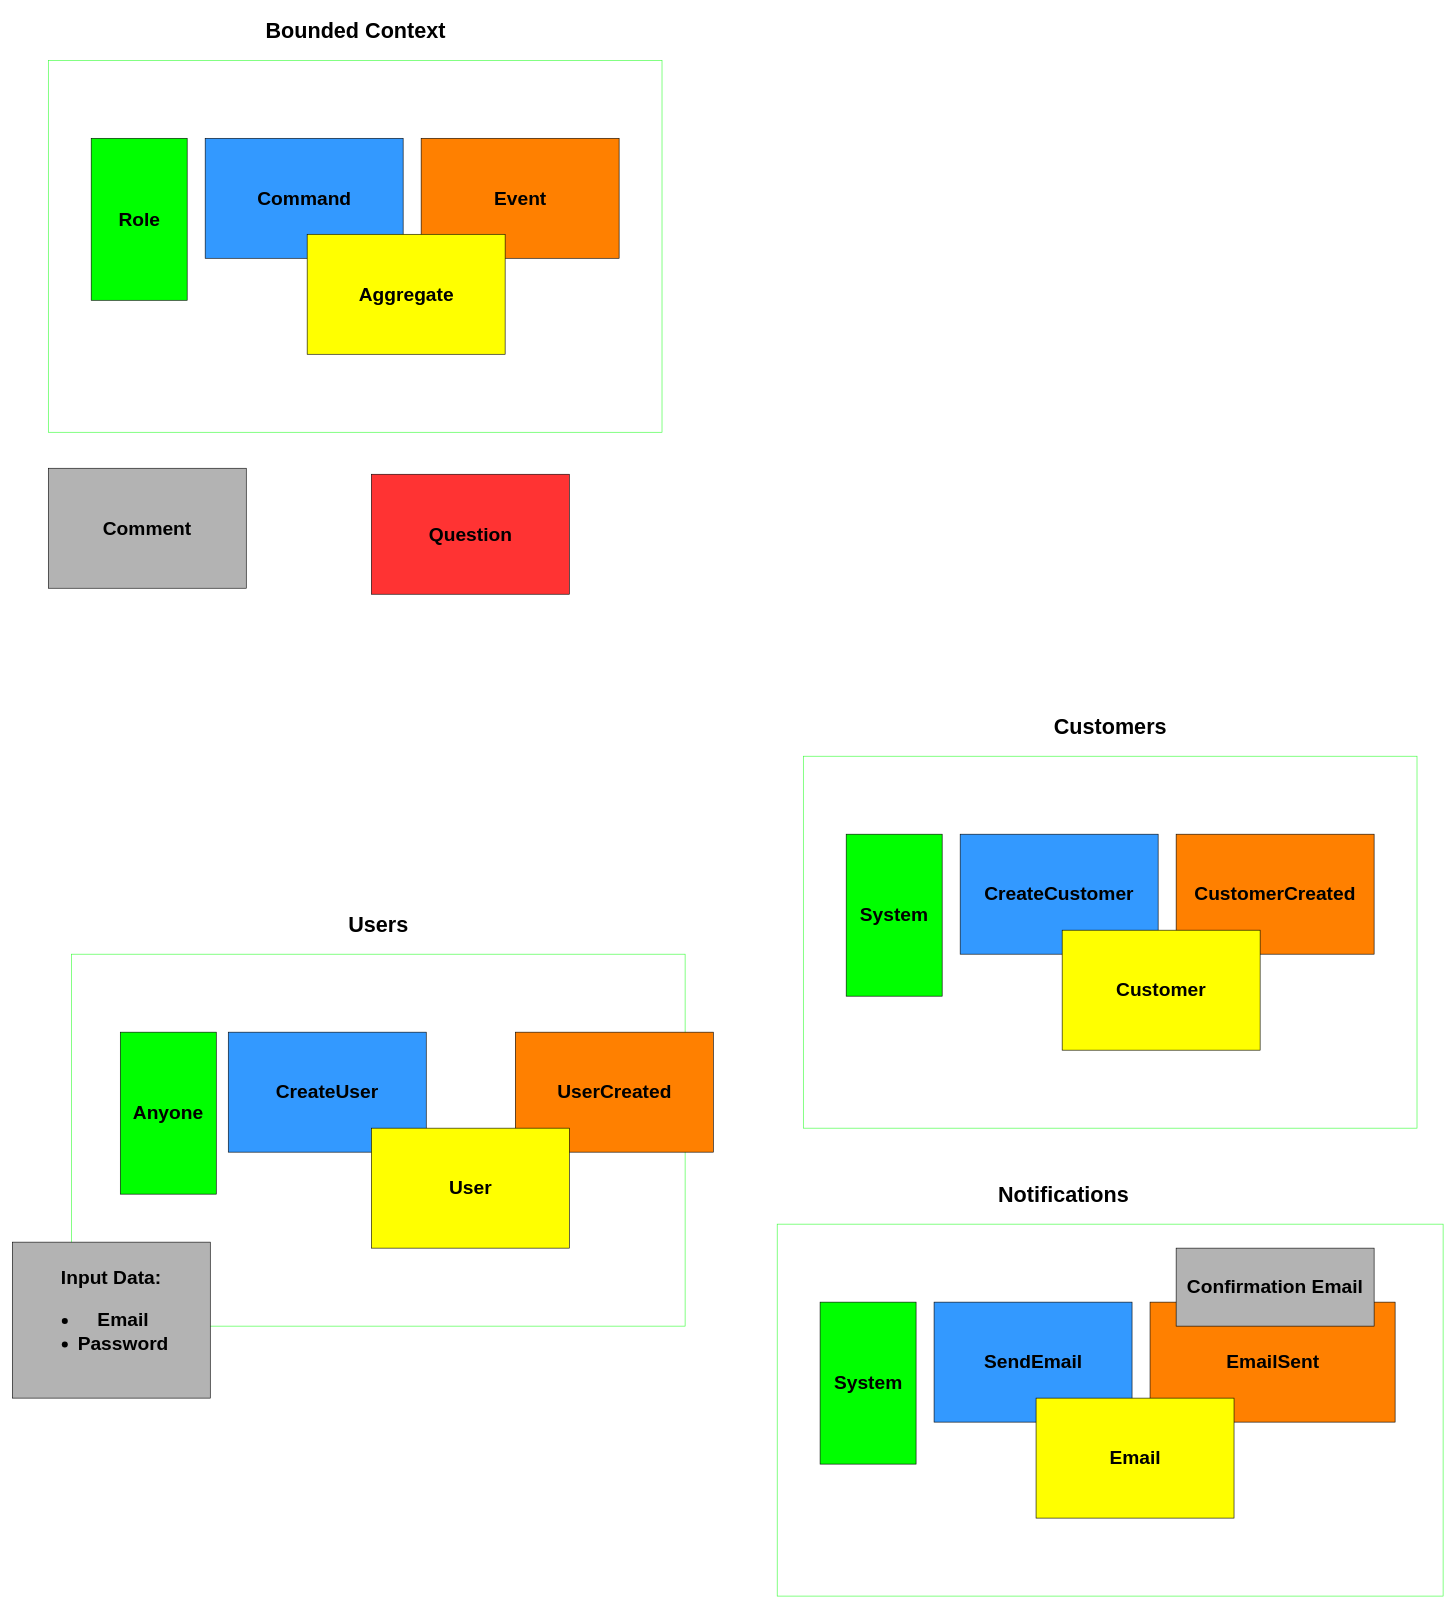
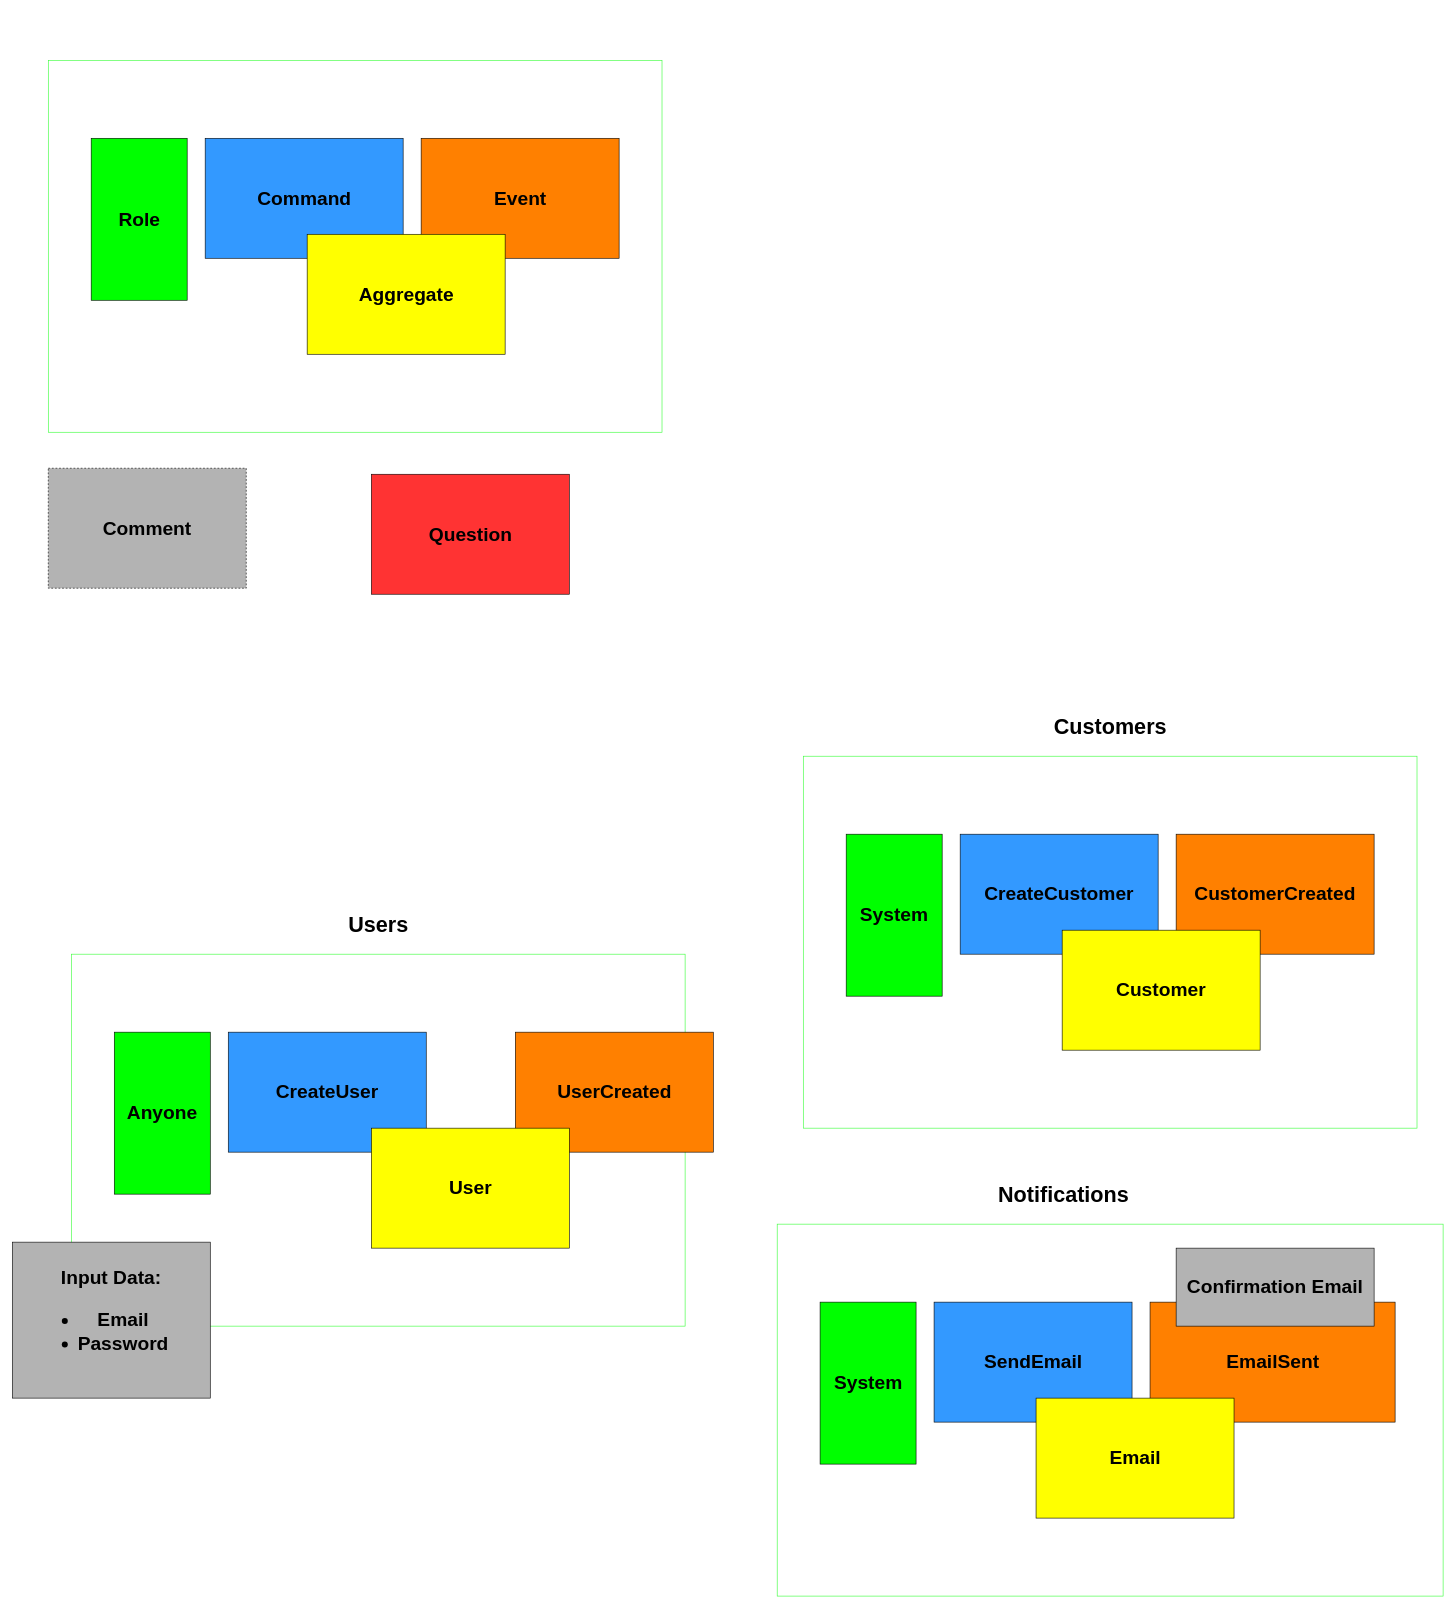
node "Bounded Context": removed
node "Comment": style solid -> dashed
node "Anyone": moved (168, 1113) -> (162, 1113)
